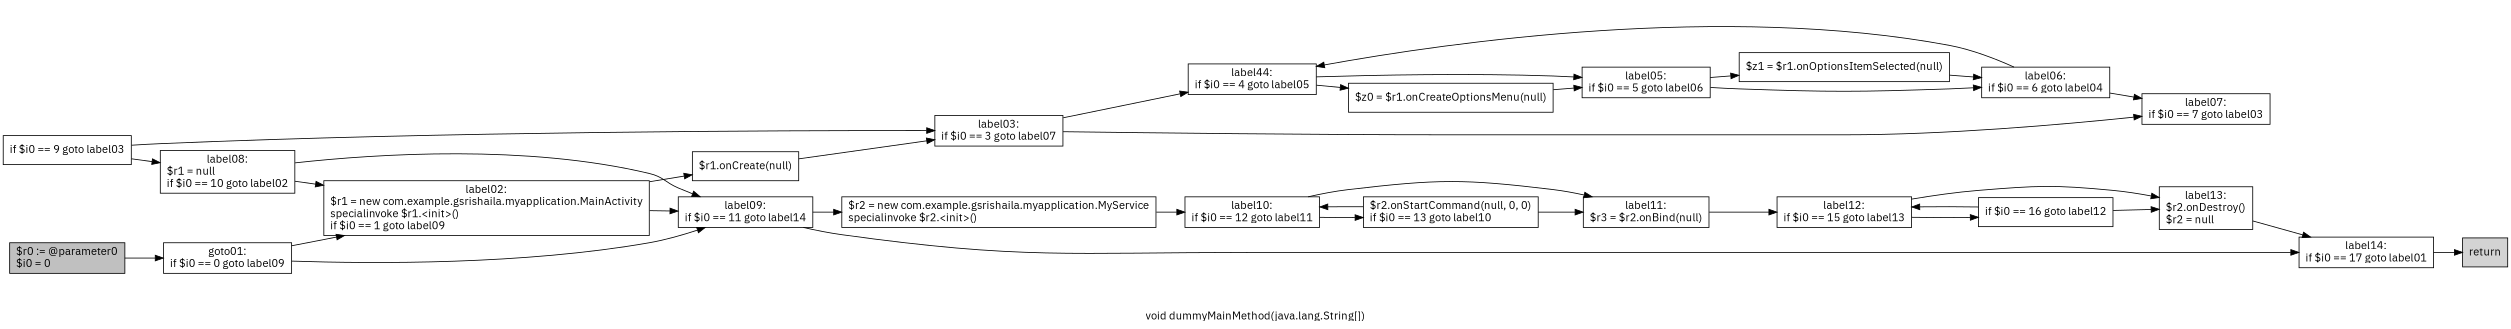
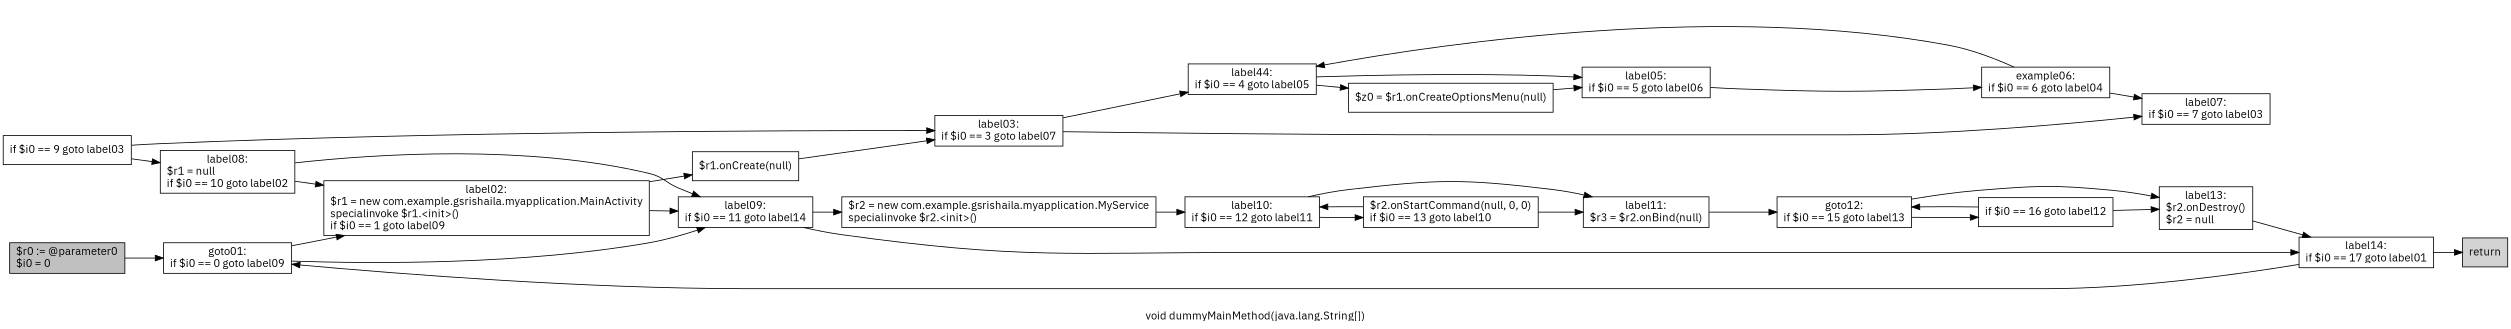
node "$z1 = $r1.onOptionsItemSelected(null)": removed
node "label06: if $i0 == 6 goto label04": label "label06: if $i0 == 6 goto label04" -> "example06: if $i0 == 6 goto label04"
node "label12: if $i0 == 15 goto label13": label "label12: if $i0 == 15 goto label13" -> "goto12: if $i0 == 15 goto label13"
edge "label14: if $i0 == 17 goto label01" -> "goto01: if $i0 == 0 goto label09": added
